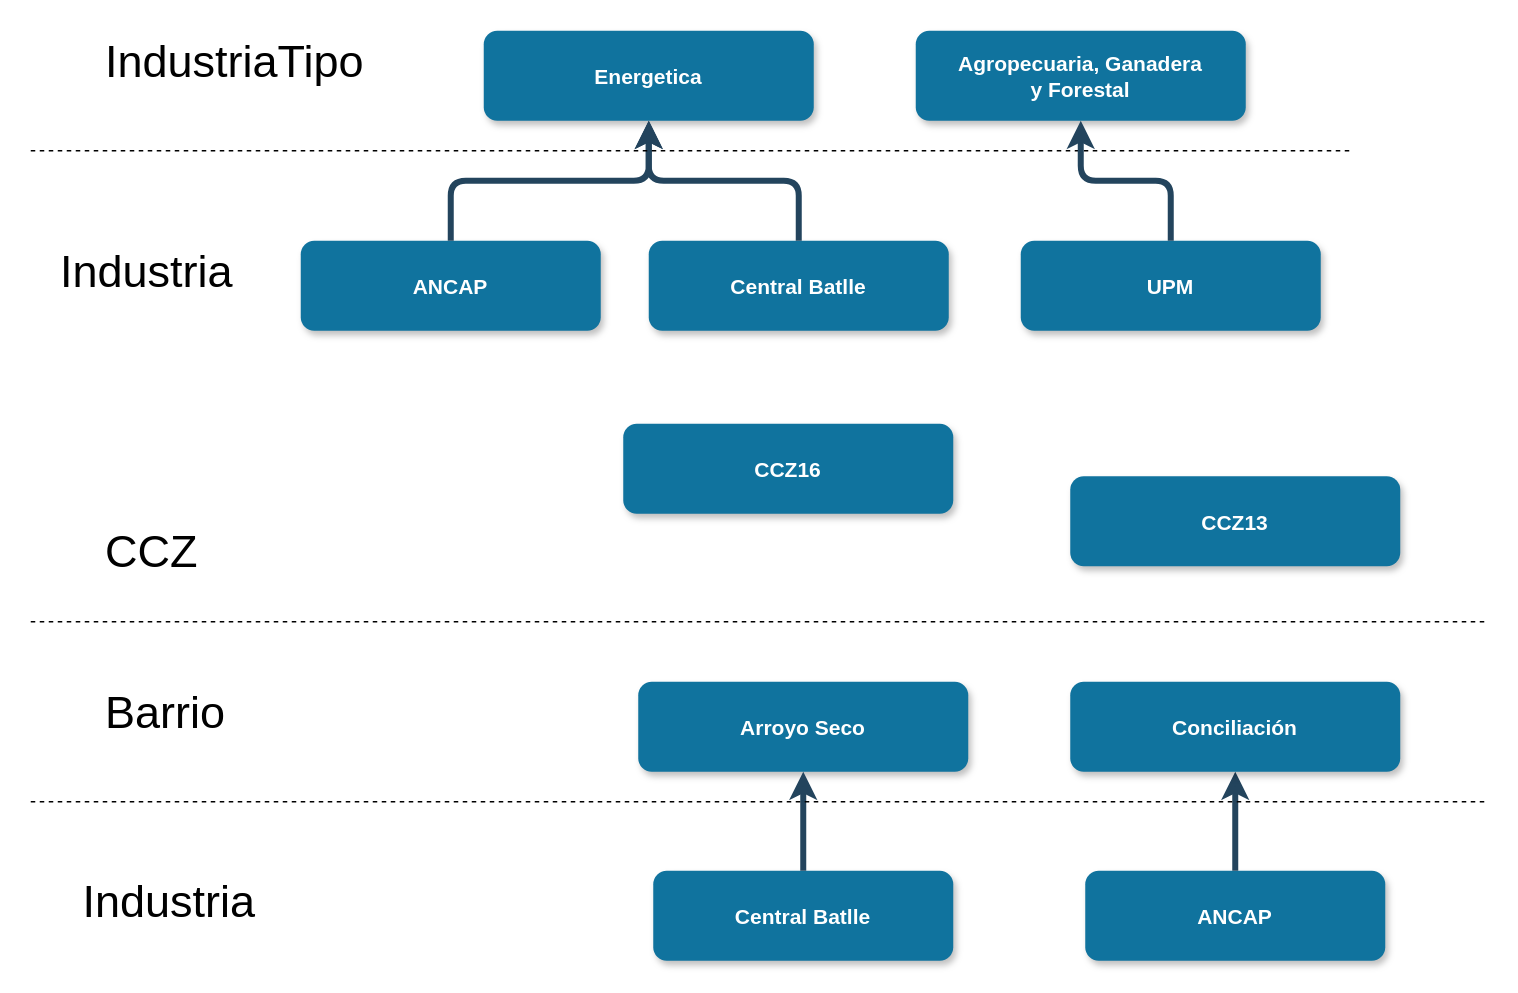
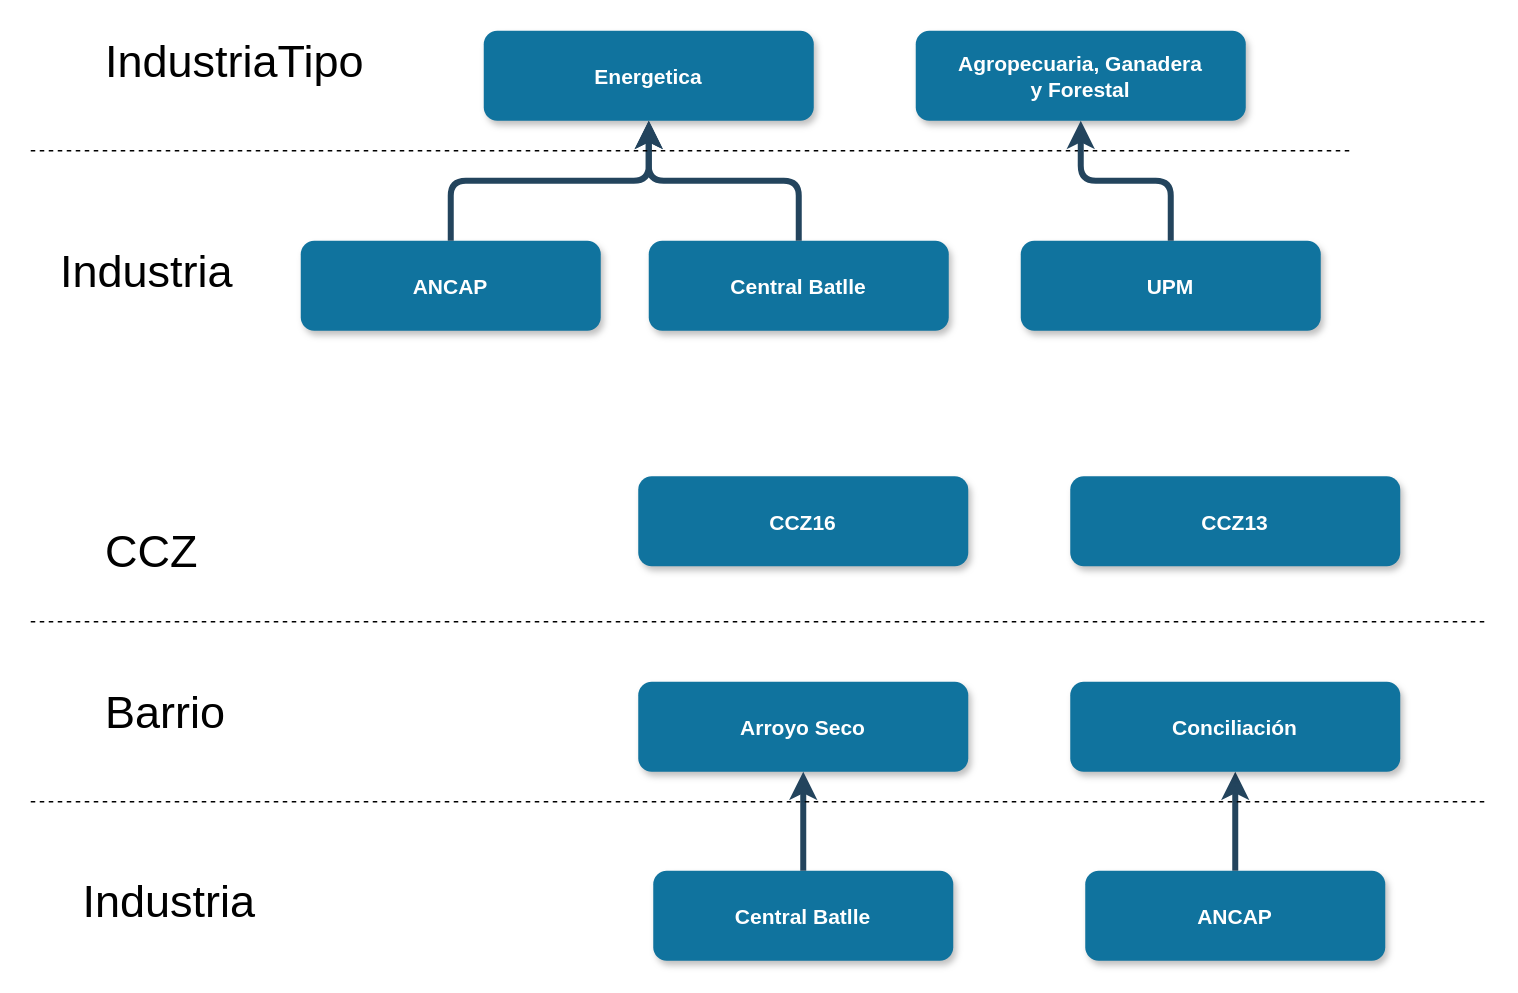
node "CCZ16": moved (788, 469) -> (803, 521)
